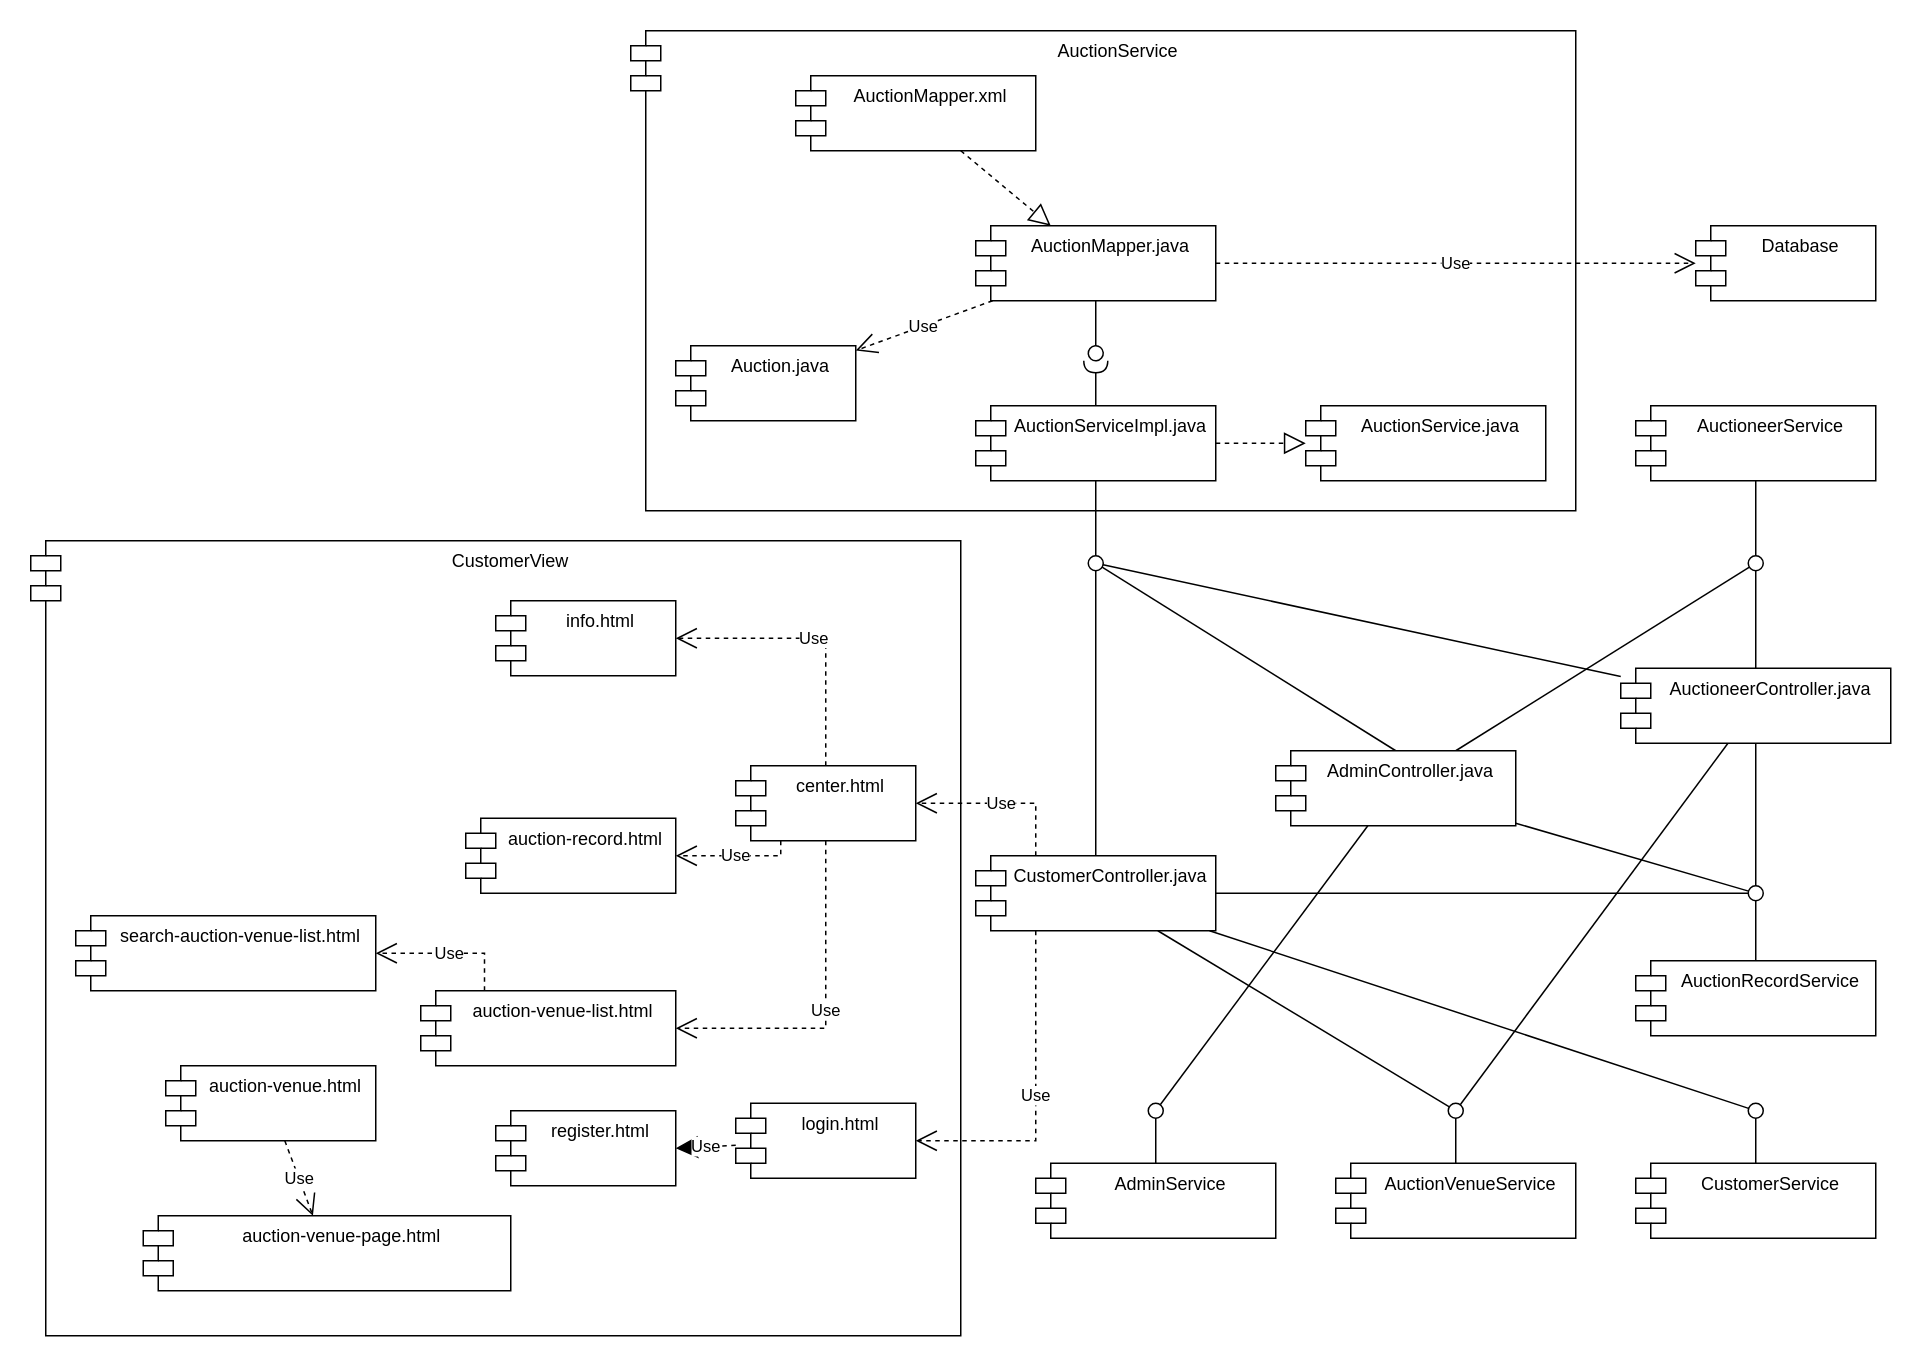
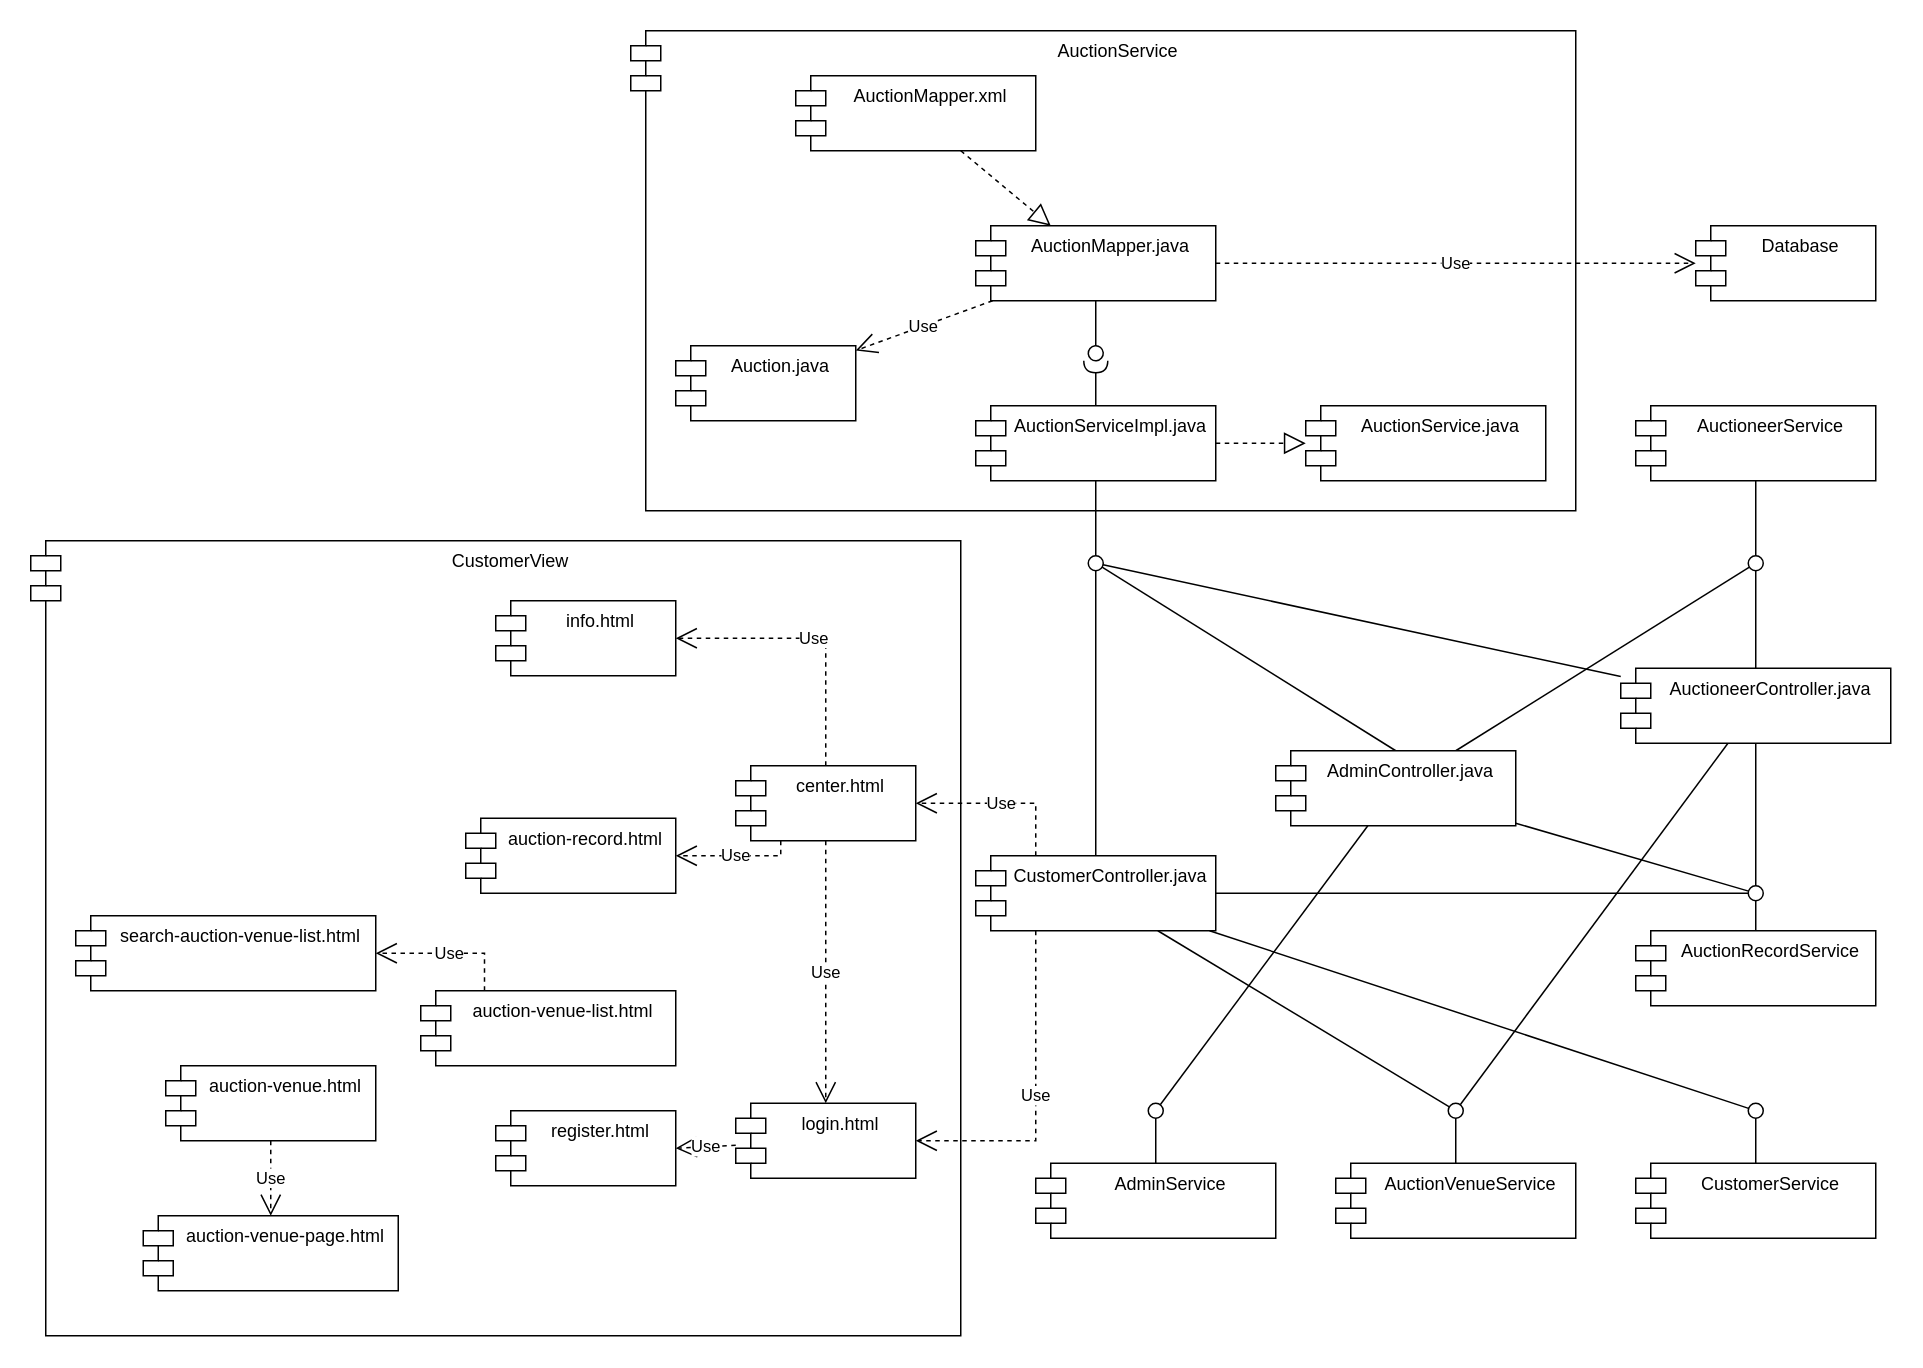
node "AuctionRecordService": moved (1756, 998) -> (1756, 968)
edge "center.html" -> "auction-venue-list.html": now "center.html" -> "login.html"
edge "login.html" -> "register.html": arrowhead classic -> open
node "auction-venue-page.html": size 368x75 -> 255x75
